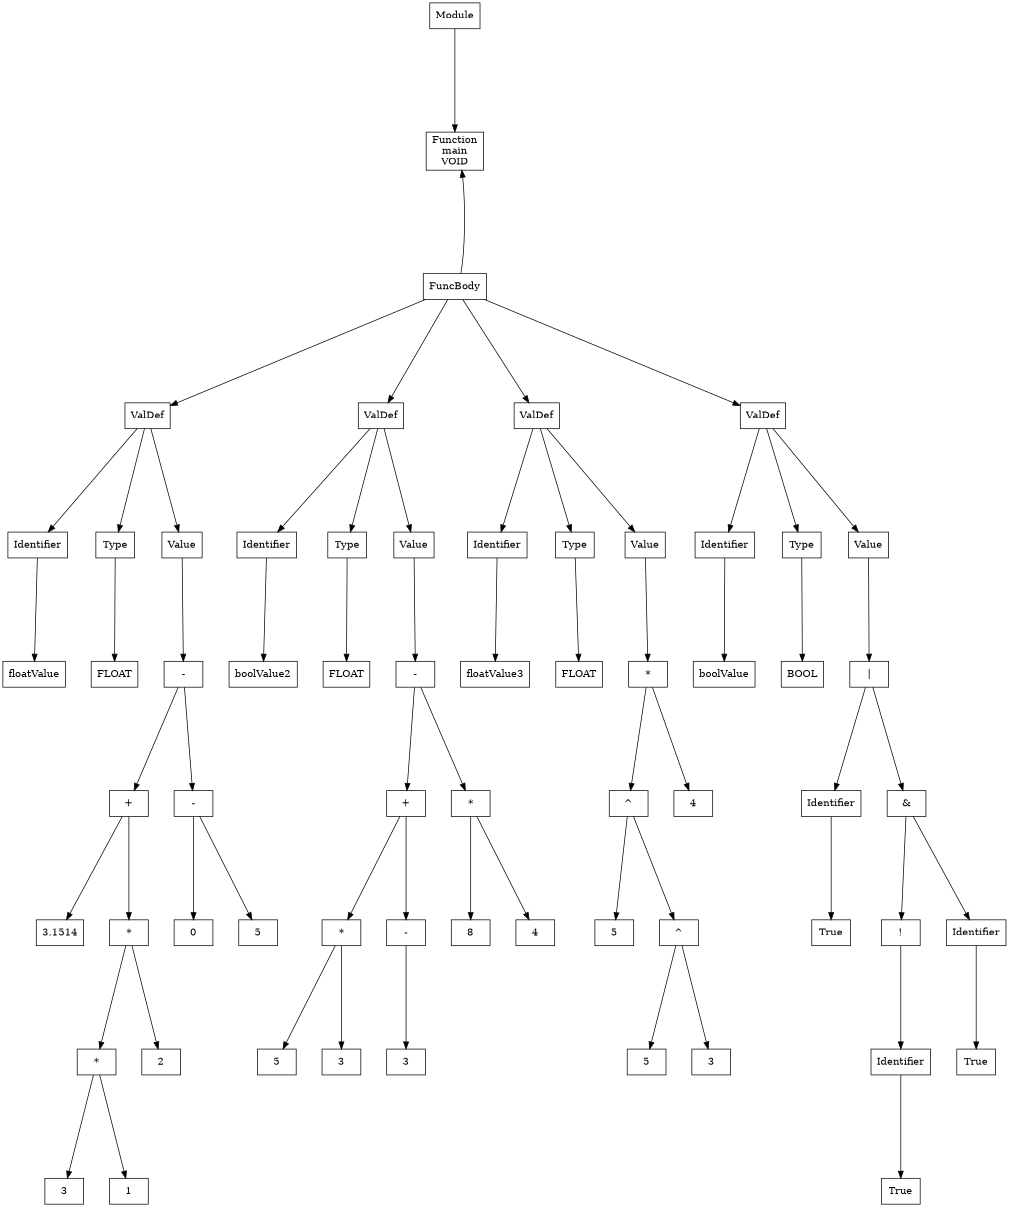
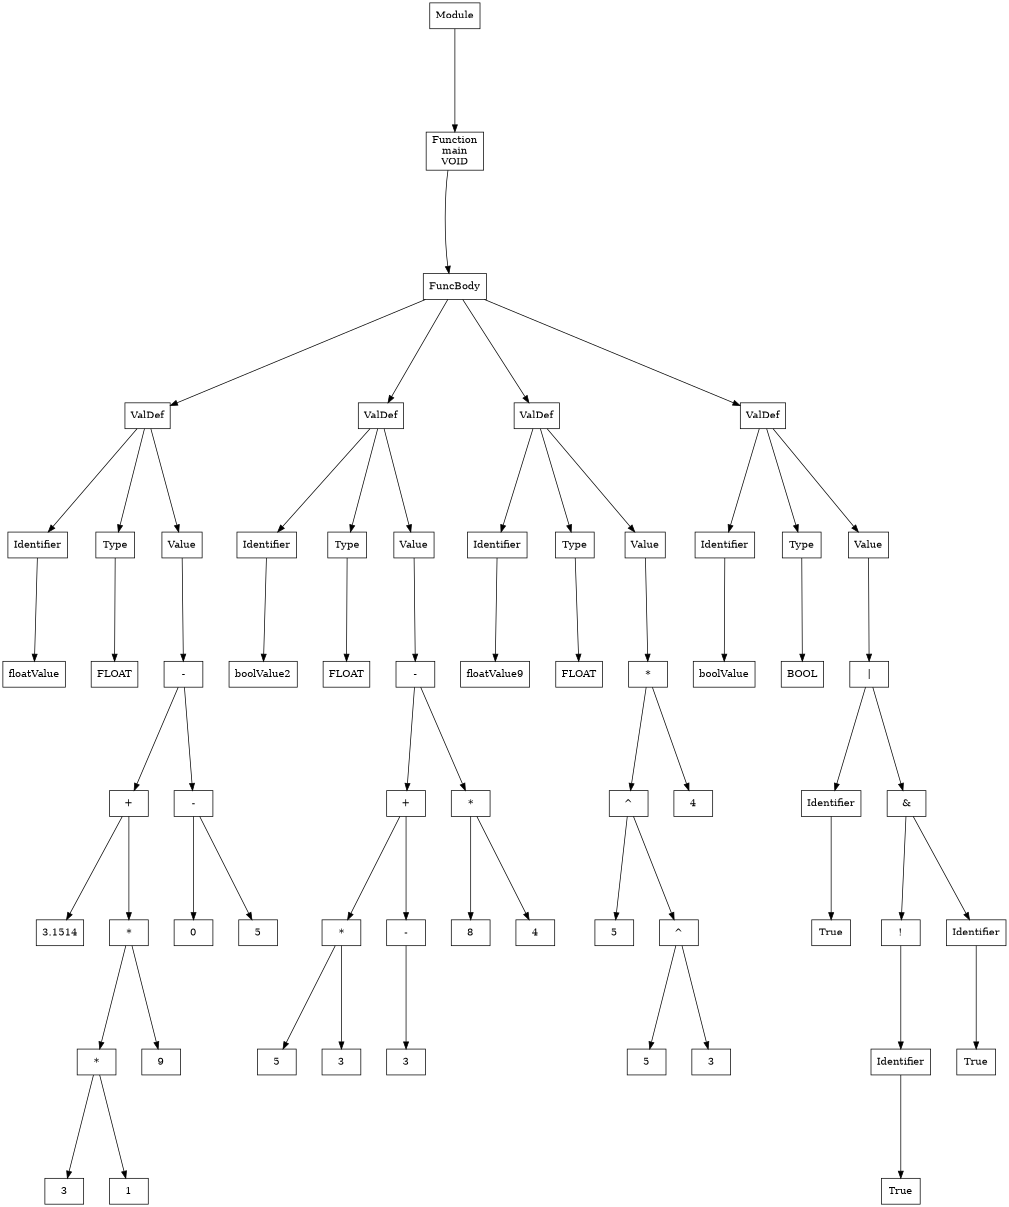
edge "FuncBody" -> "Function main VOID": reversed
node "floatValue3": label "floatValue3" -> "floatValue9"
node "2": label "2" -> "9"
